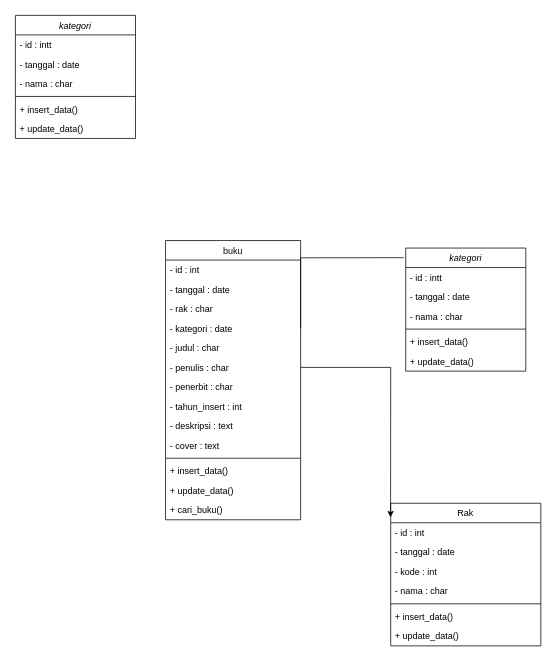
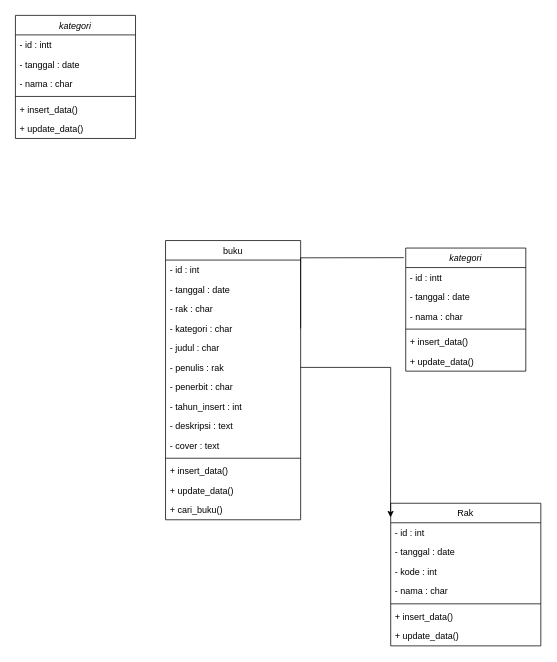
node "- kategori : date": label "- kategori : date" -> "- kategori : char"
node "- penulis : char": label "- penulis : char" -> "- penulis : rak"
